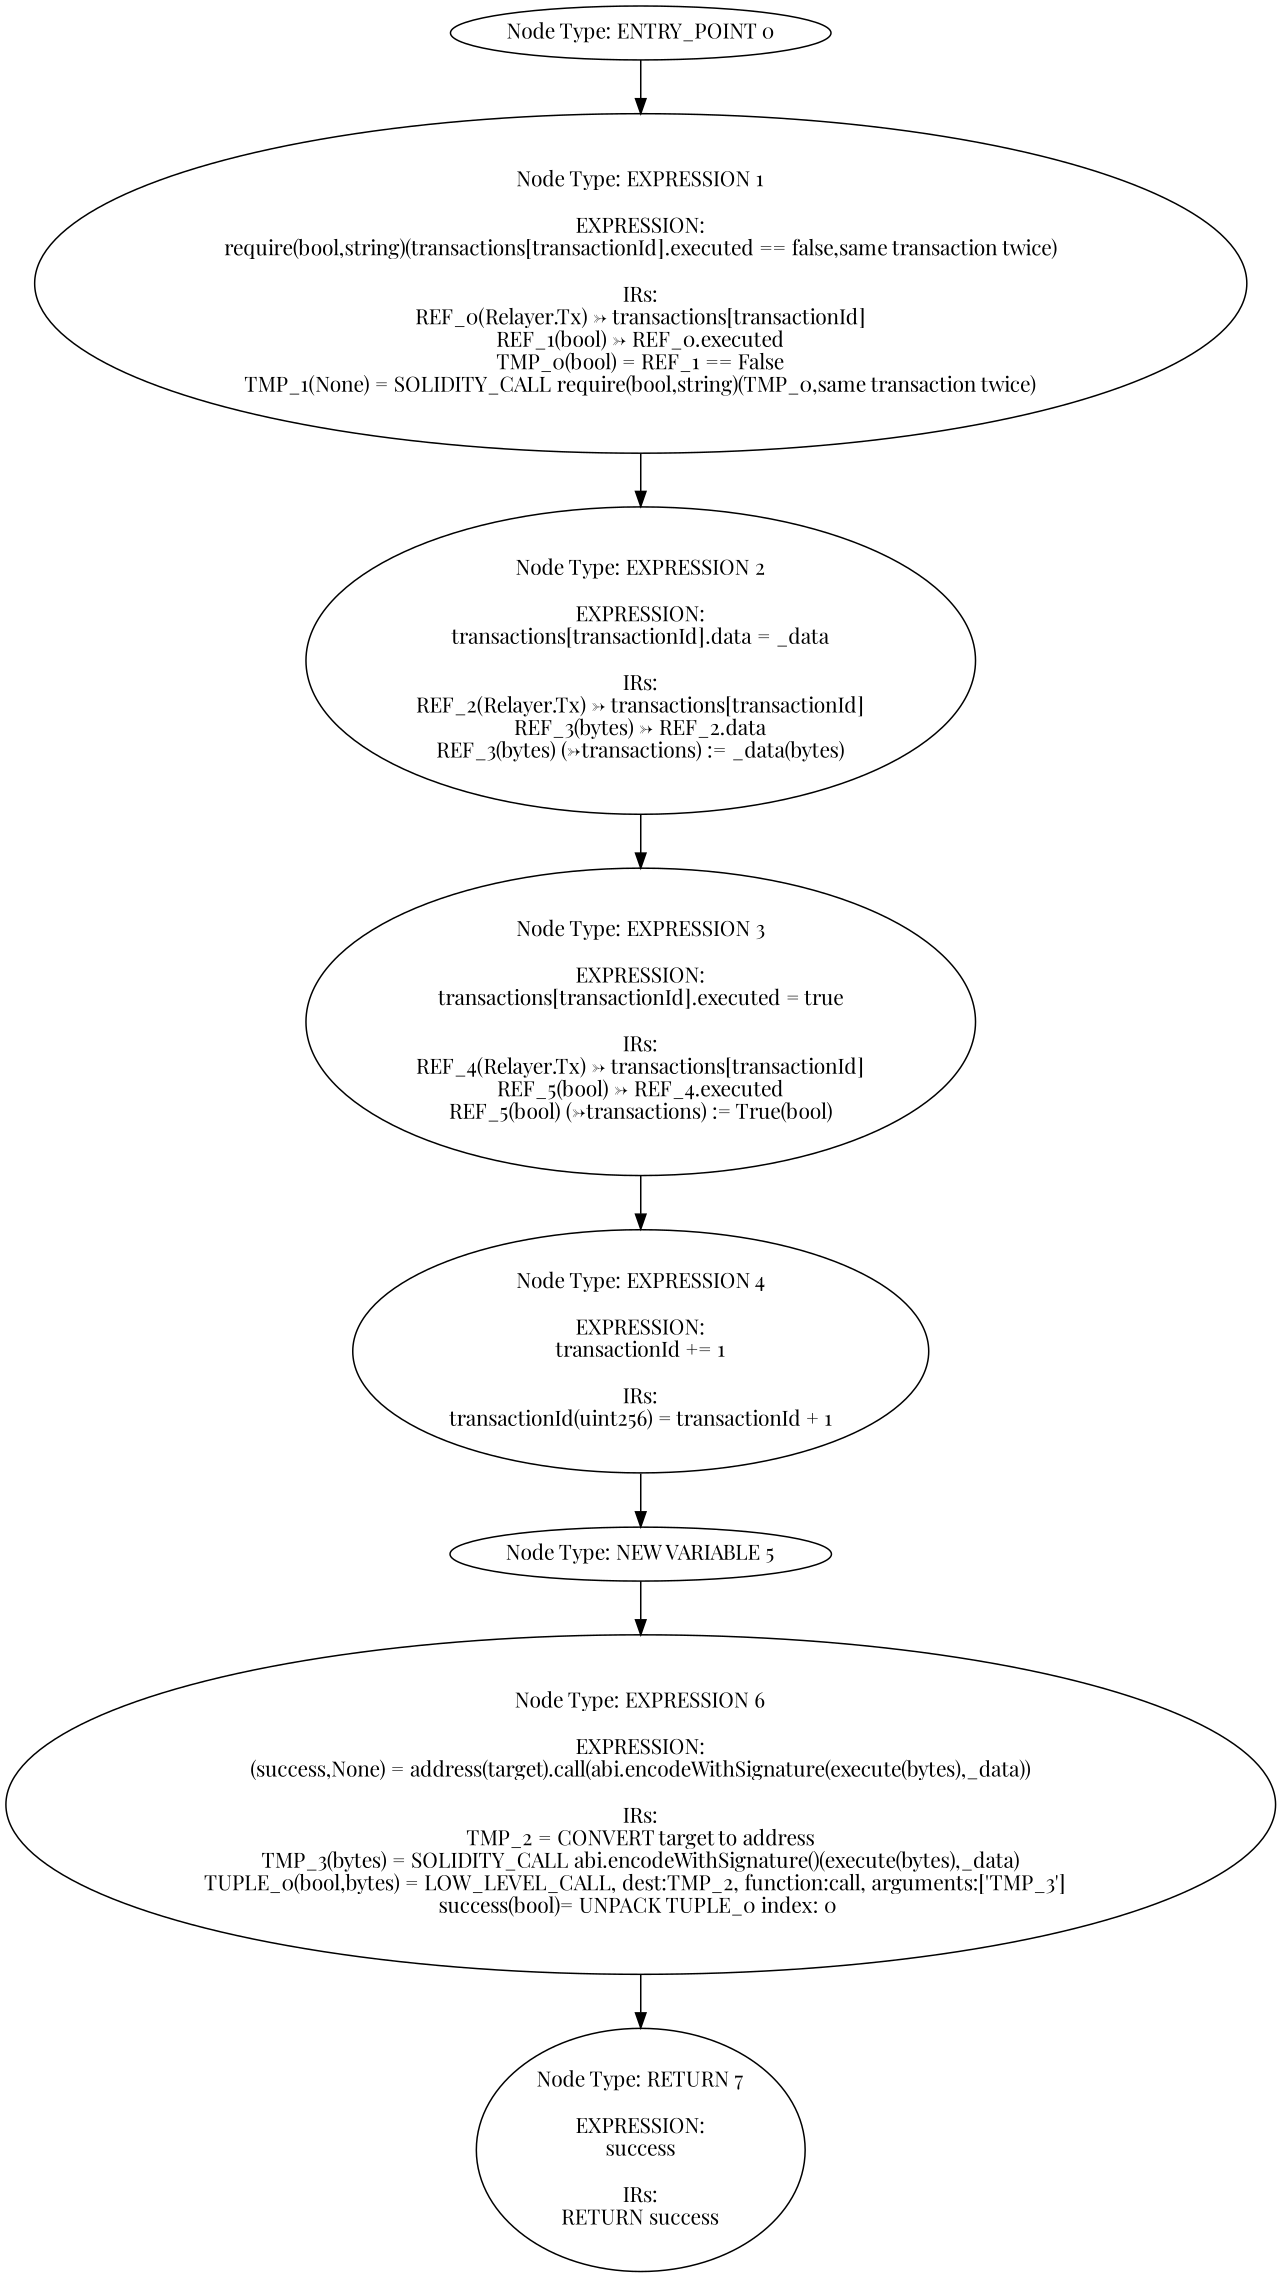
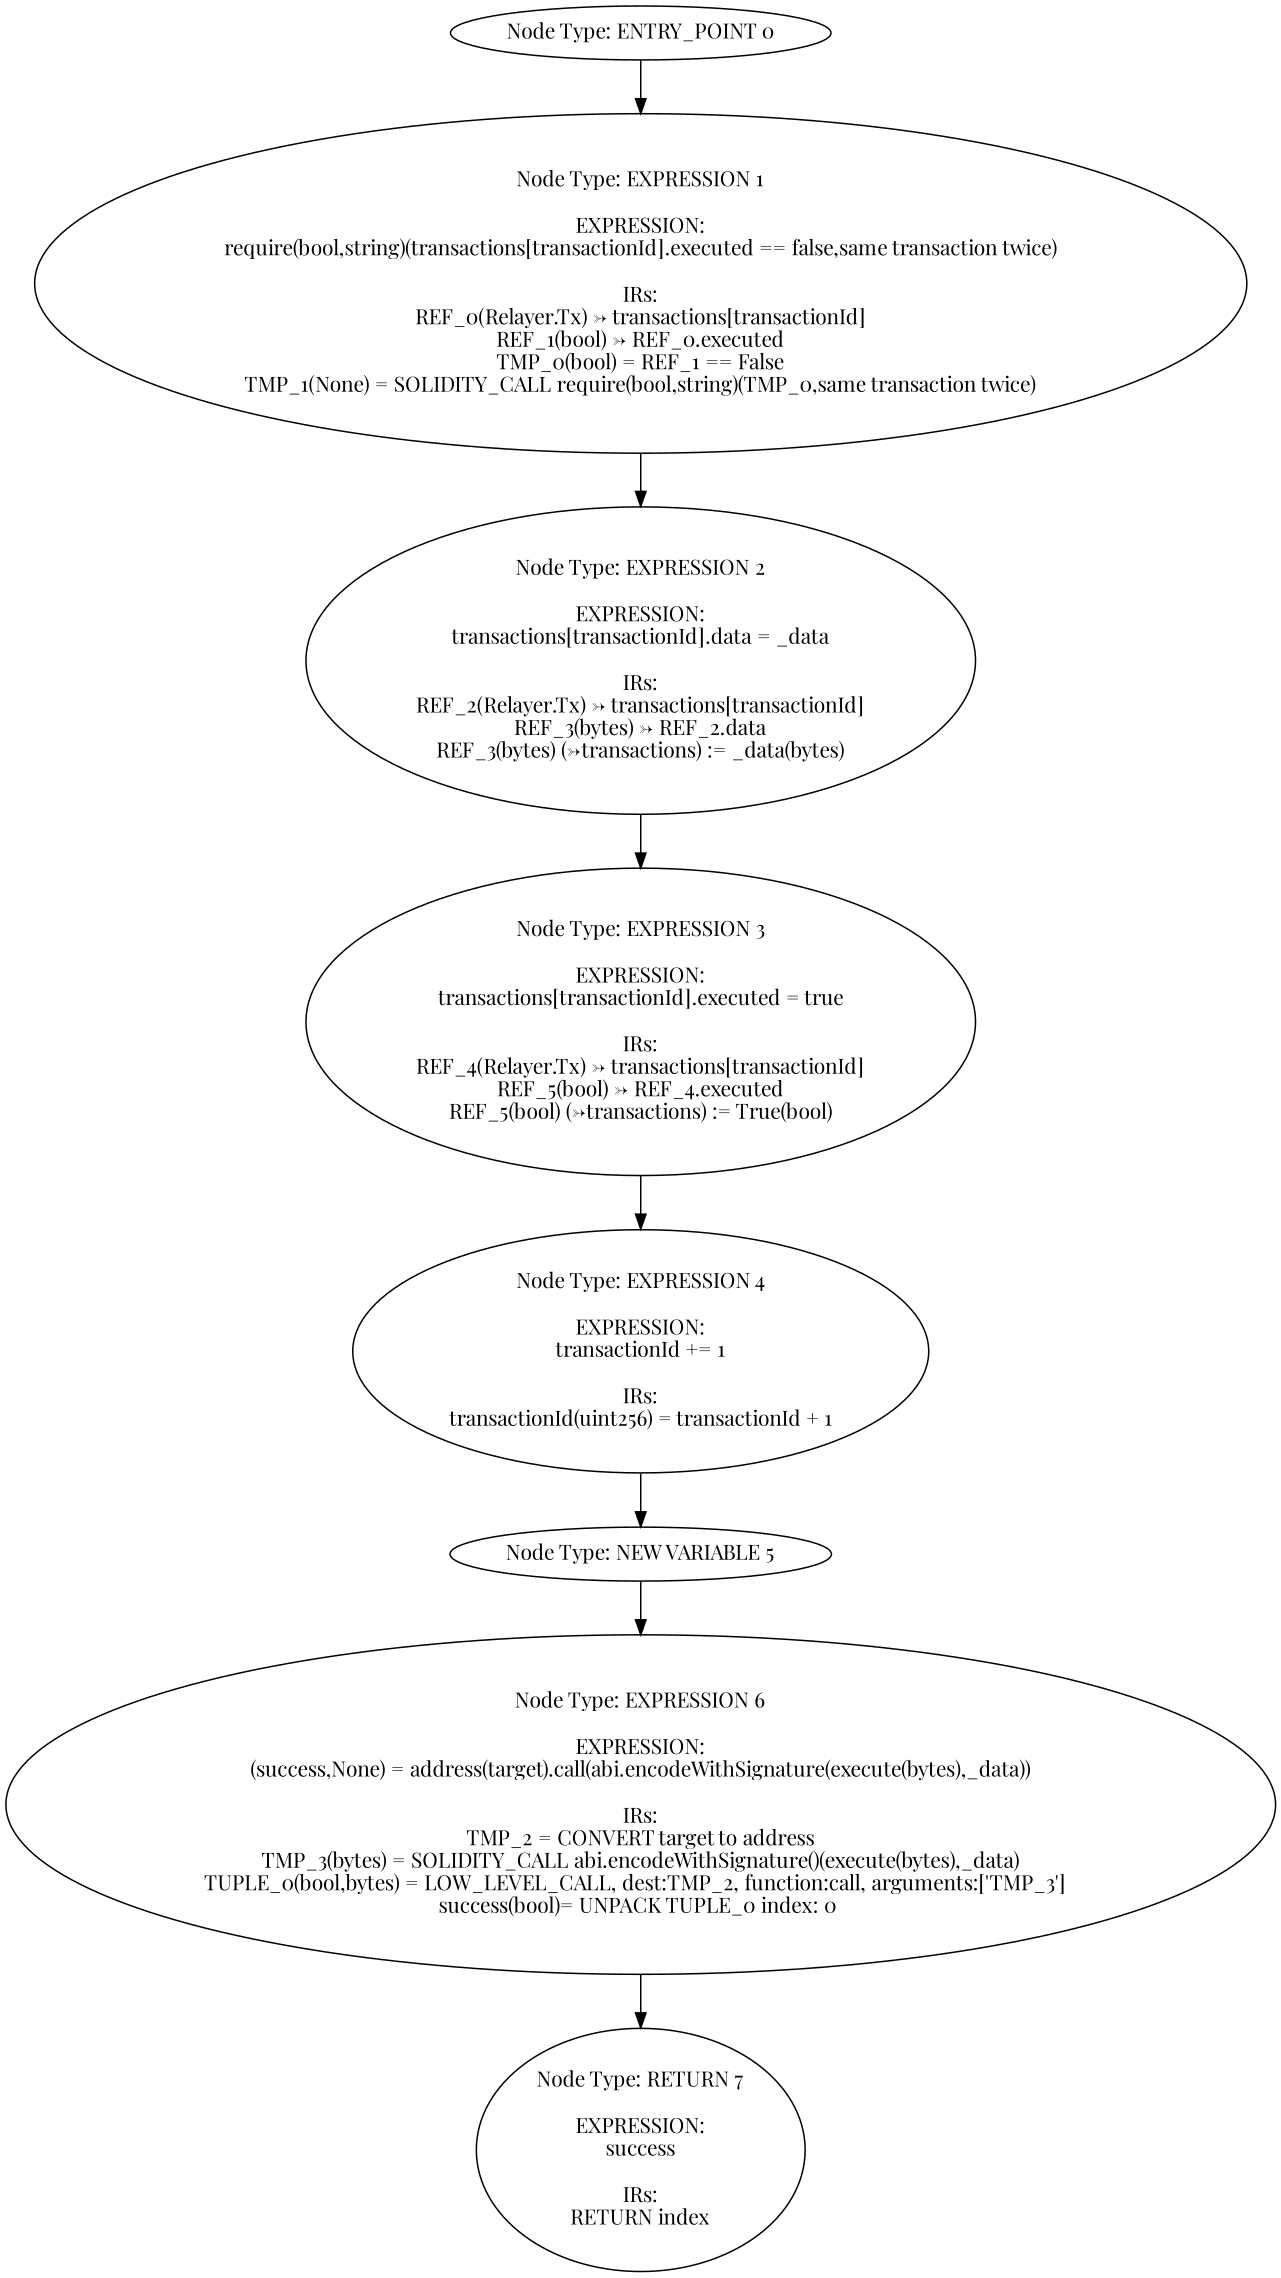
node "Node Type: RETURN 7 EXPRESSION: success IRs: RETURN success": label "Node Type: RETURN 7 EXPRESSION: success IRs: RETURN success" -> "Node Type: RETURN 7 EXPRESSION: success IRs: RETURN index"
